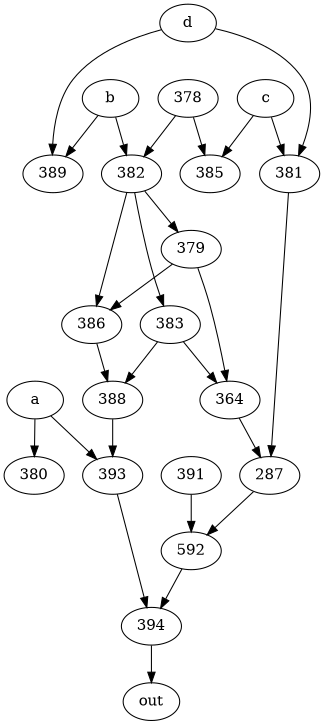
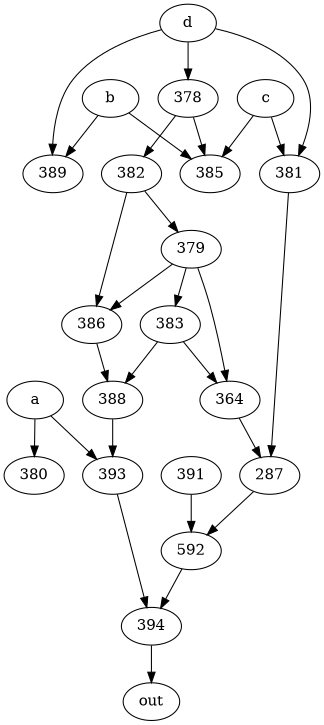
edge "d" -> "378": added
edge "b" -> "382": now "b" -> "385"
edge "382" -> "383": now "379" -> "383"
